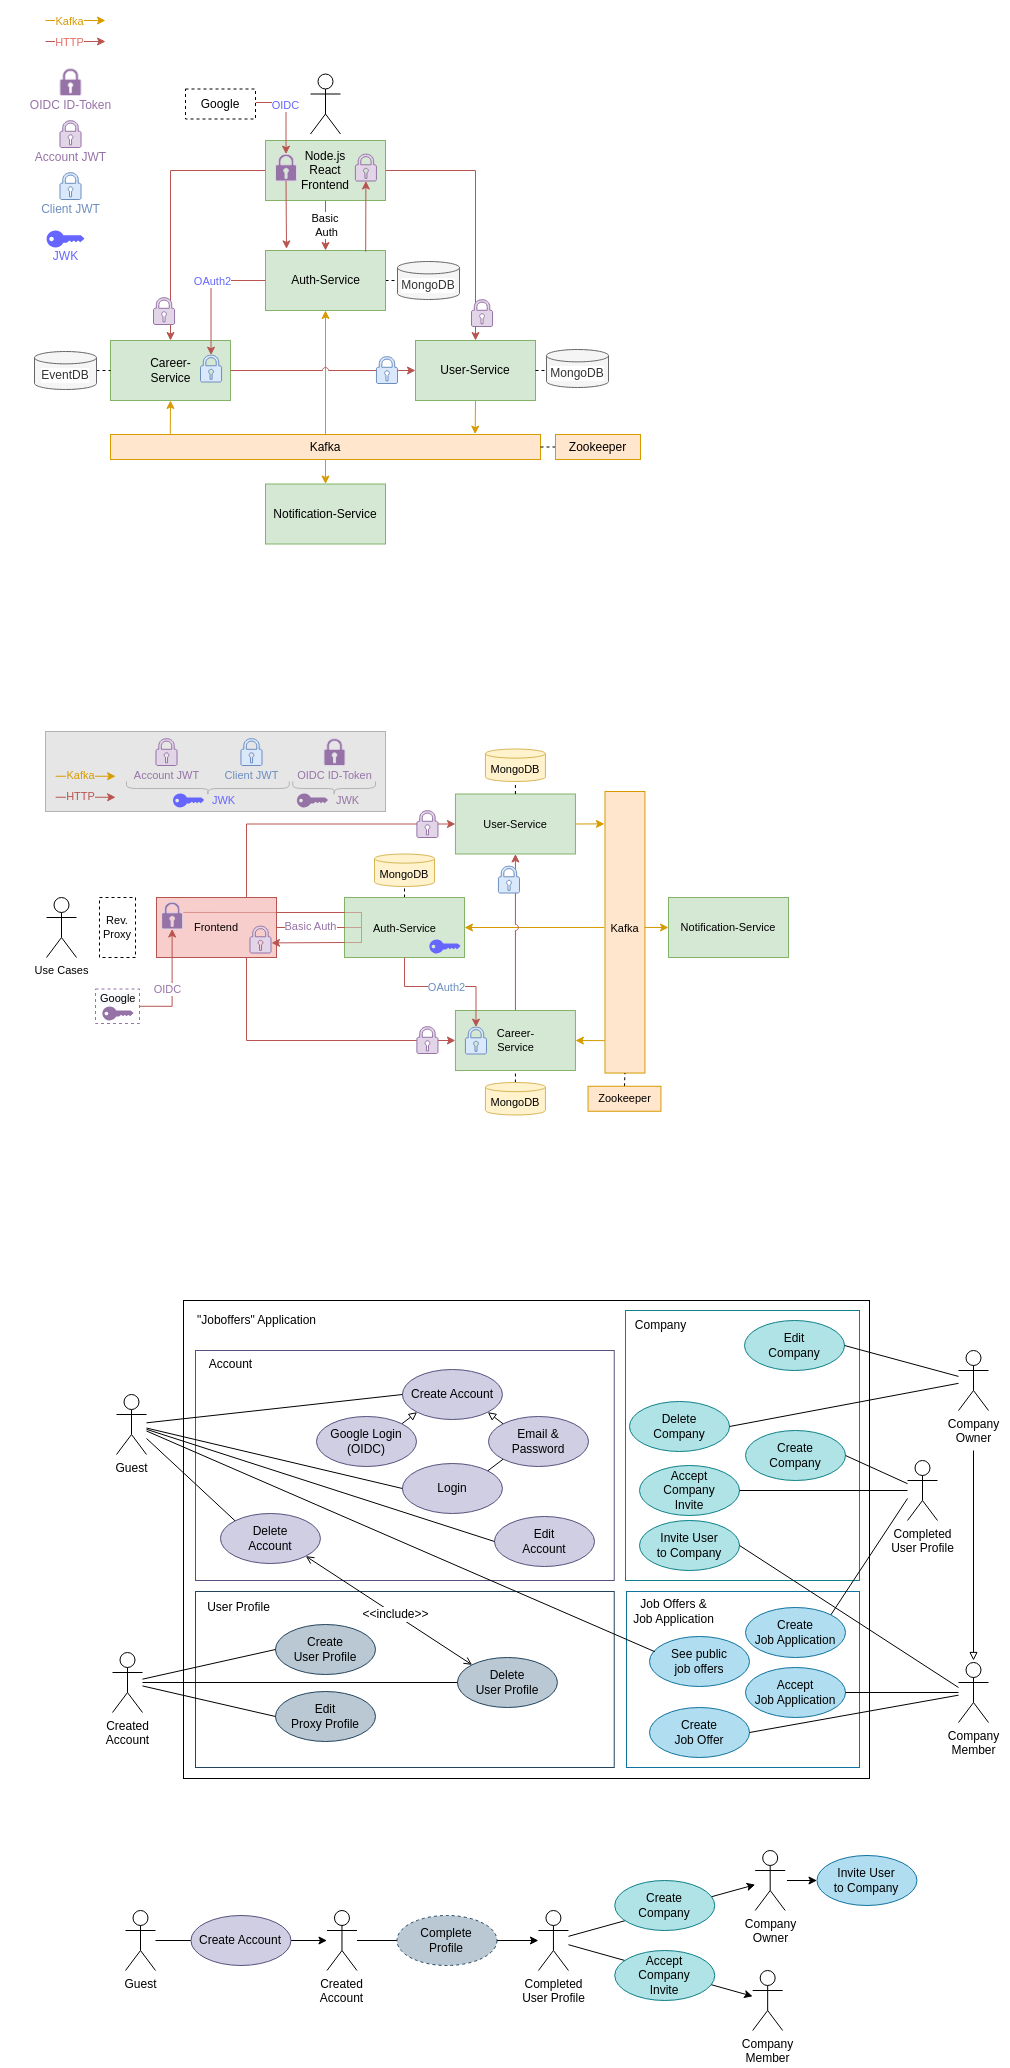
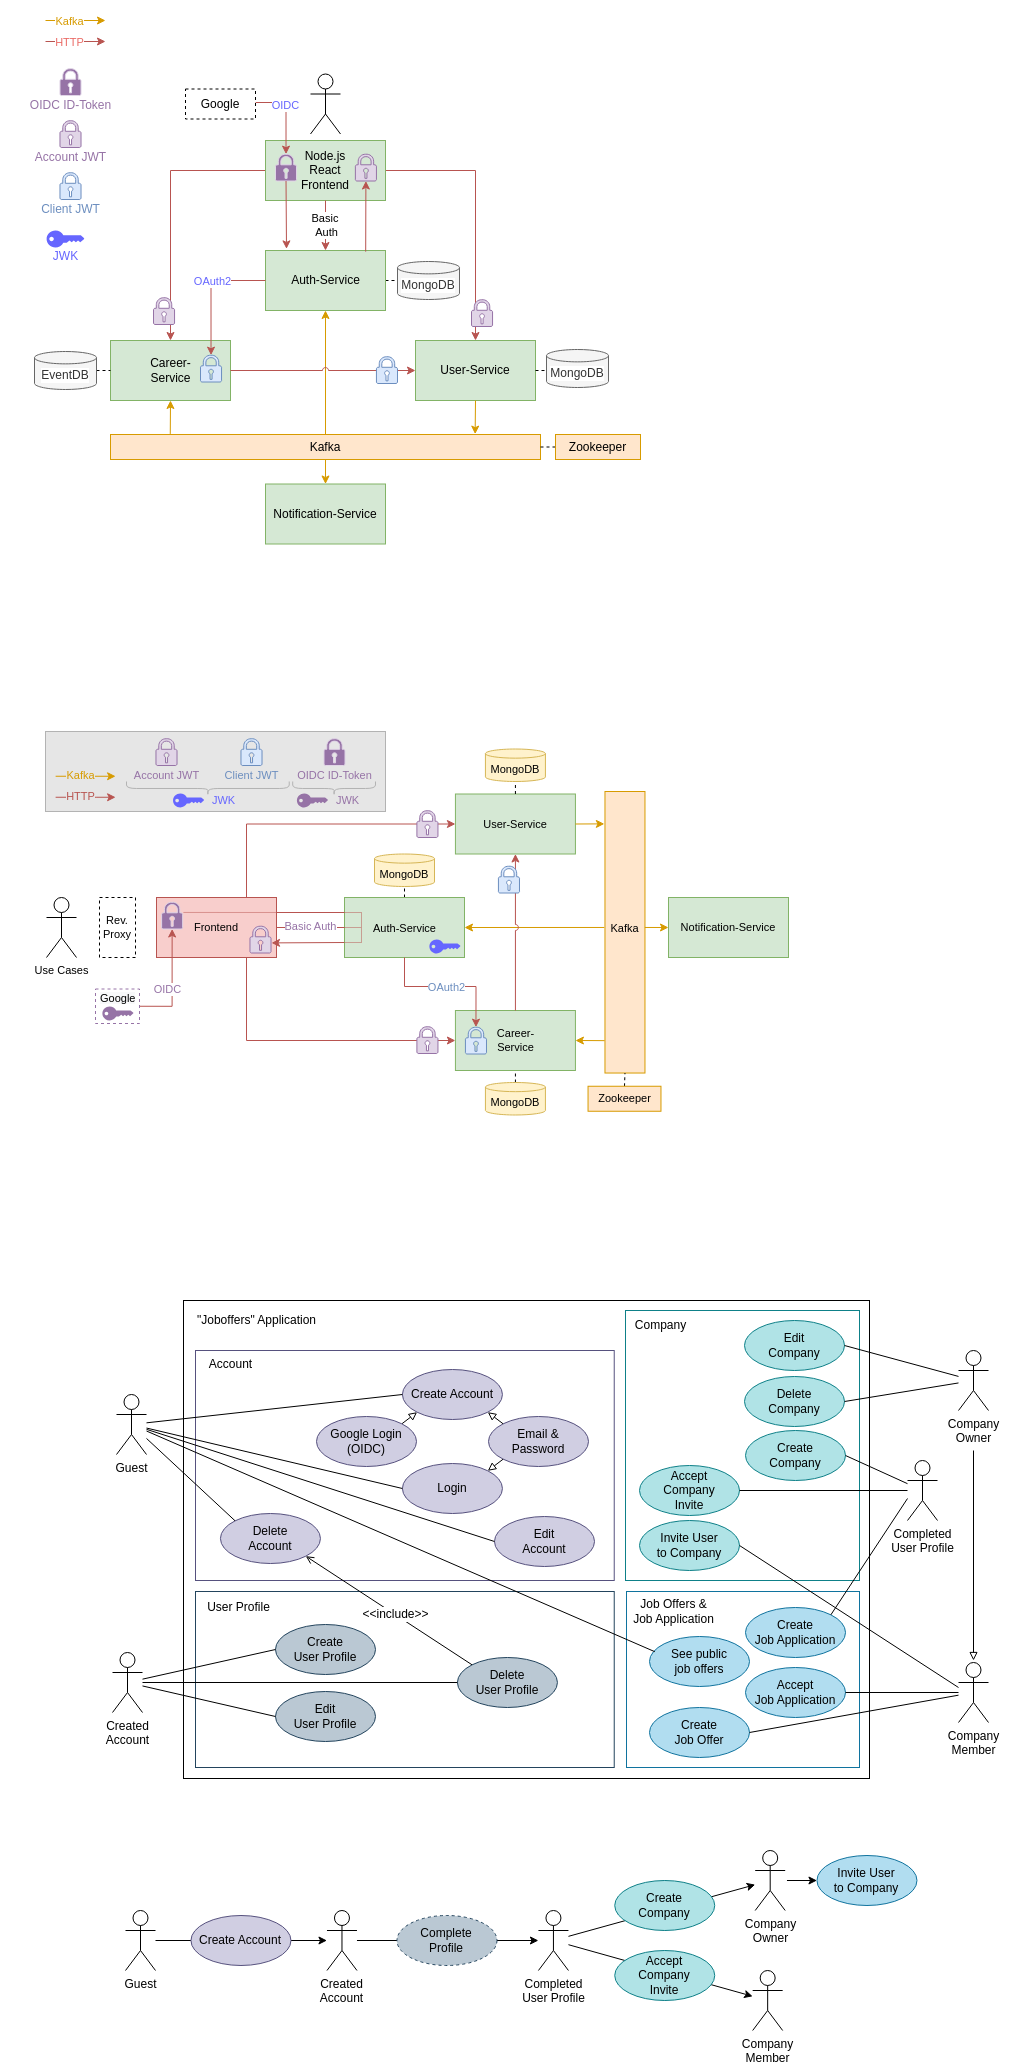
node "Delete Company": moved (680, 1427) -> (795, 1402)
edge "Email & Password" -- "Login": arrowhead none -> block
edge "Delete Account" -- "Delete User Profile": arrowhead open -> none
node "Edit Proxy Profile": label "Edit Proxy Profile" -> "Edit User Profile"
